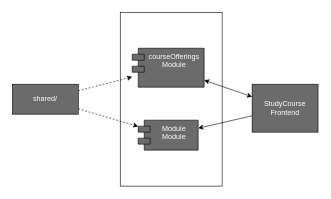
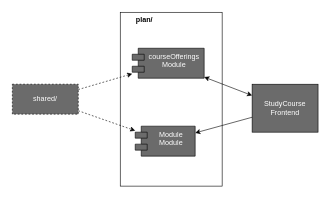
node "plan/": added
node "courseOfferings Module": size 72x39 -> 72x30
node "shared/": style solid -> dashed
node "Module Module": moved (168, 135) -> (165, 141)
